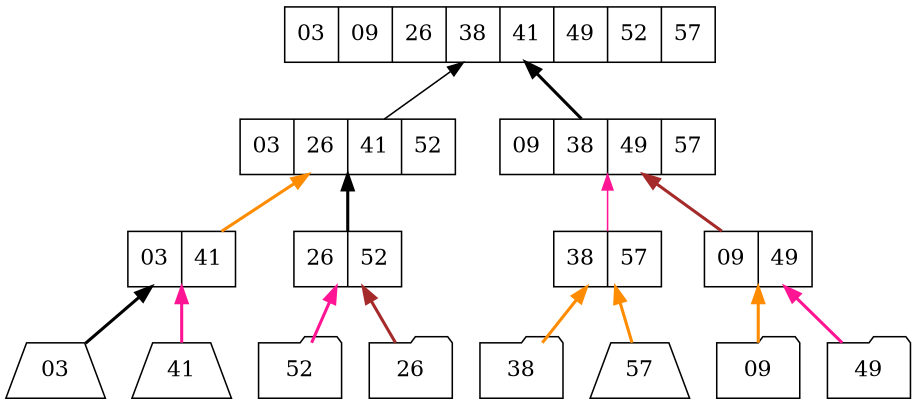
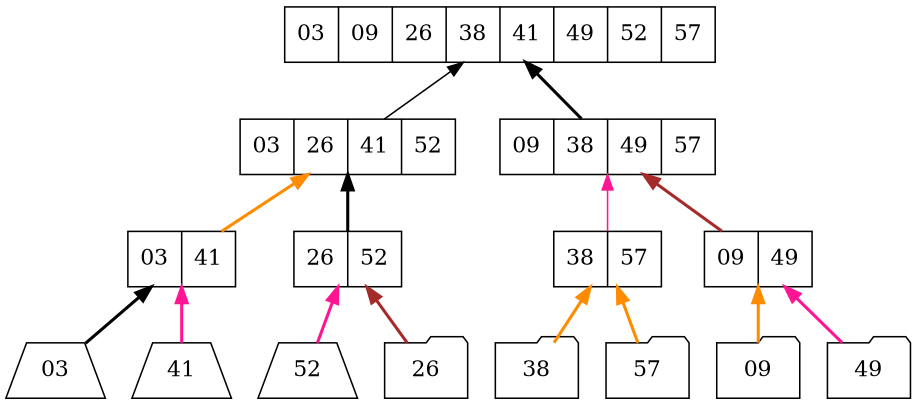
node "52": shape folder -> trapezium
node "57": shape trapezium -> folder
